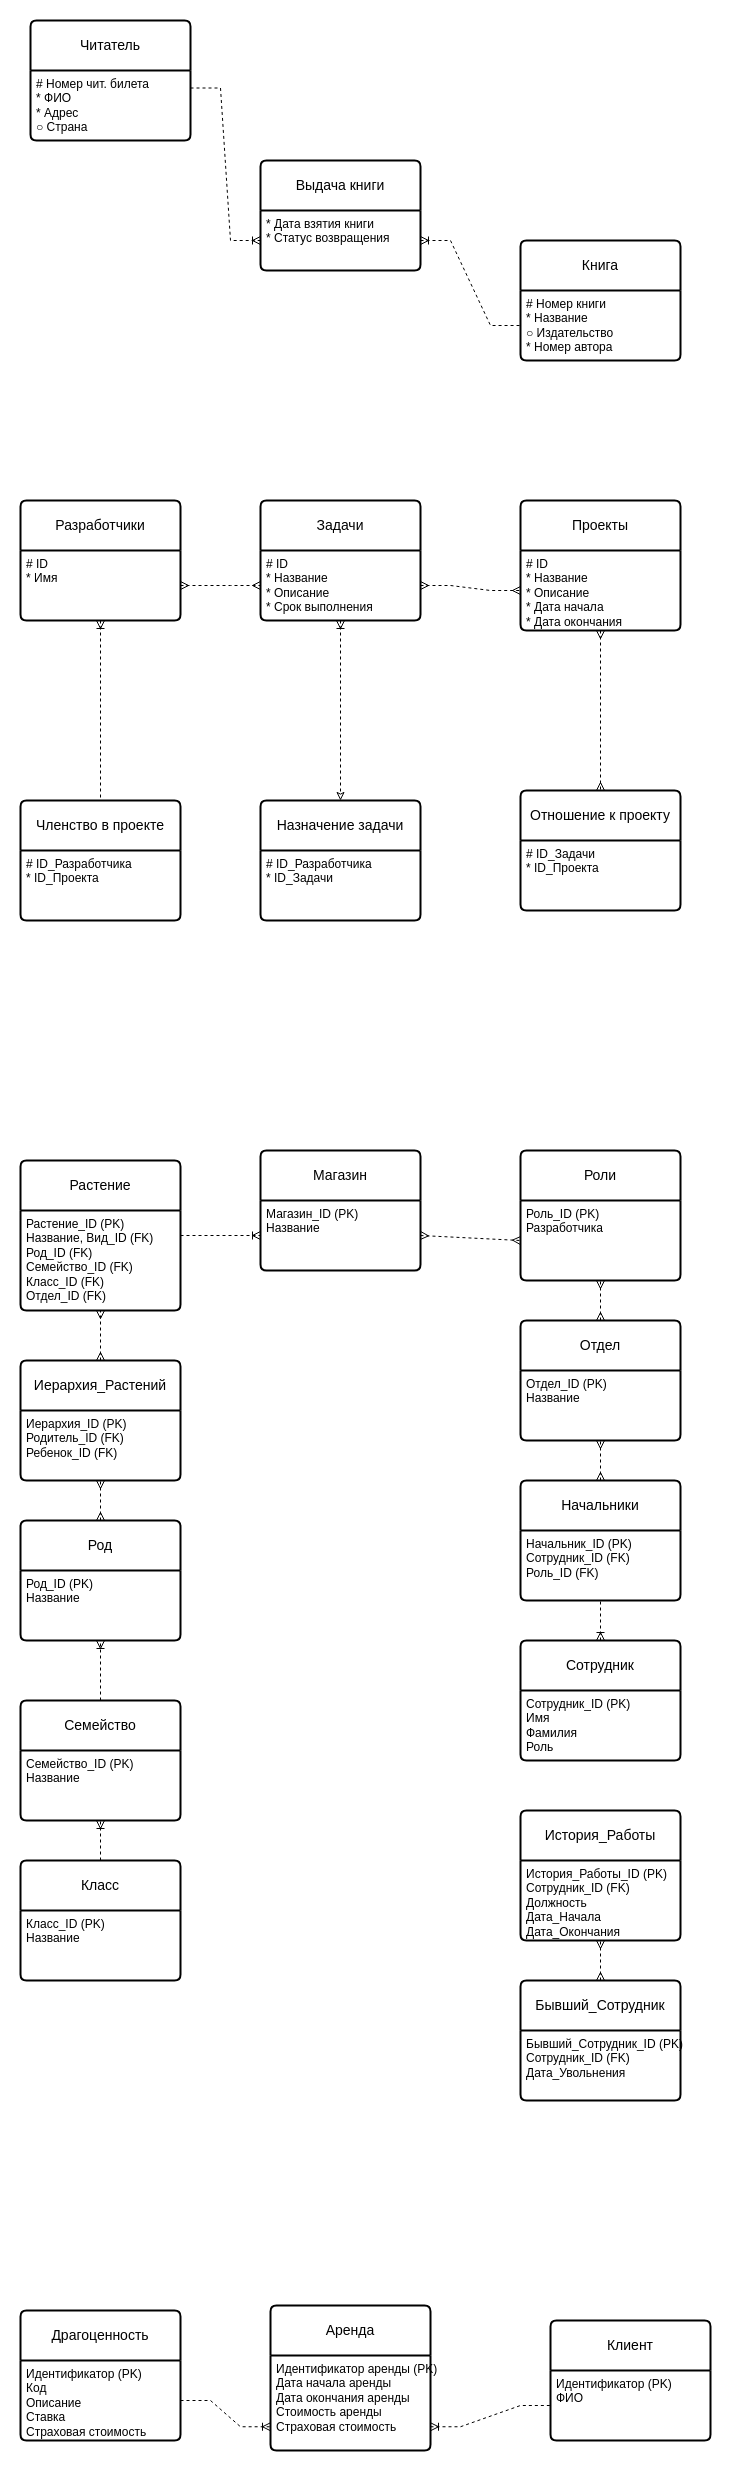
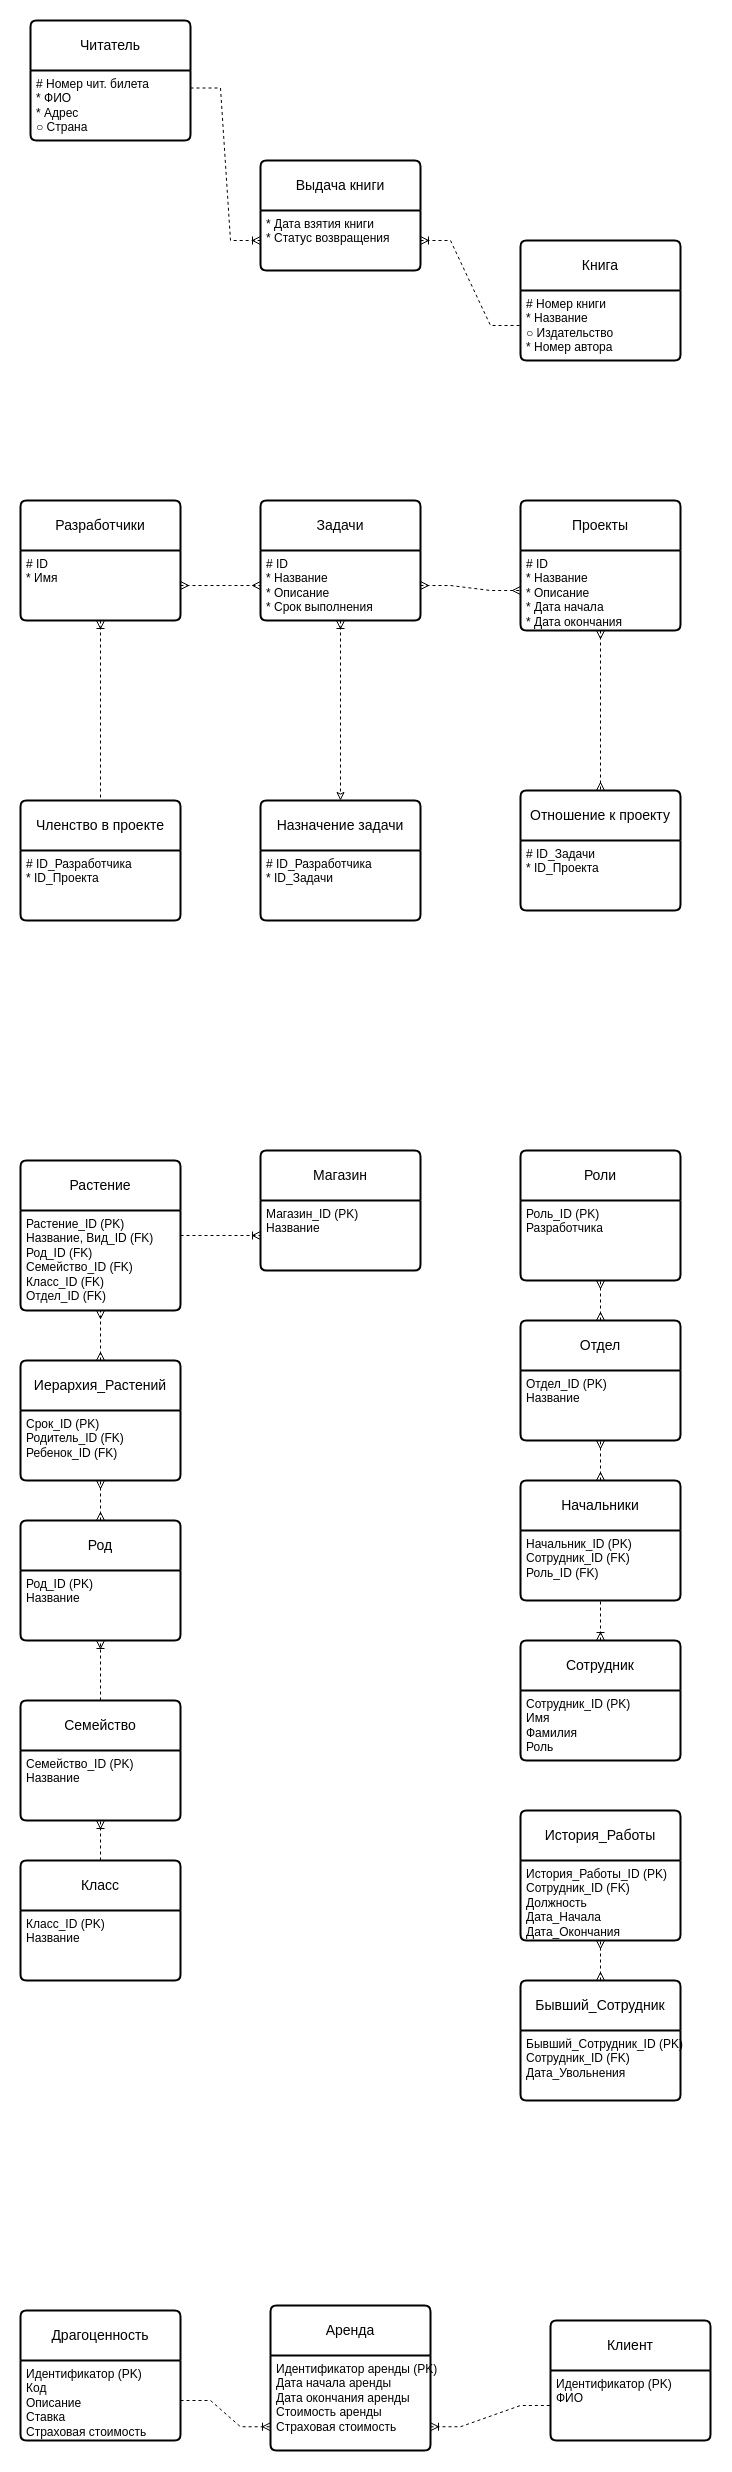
edge "Магазин_ID (PK) Название" -- "Роль_ID (PK) Разработчика": removed
node "Иерархия_ID (PK) Родитель_ID (FK) Ребенок_ID (FK)": label "Иерархия_ID (PK) Родитель_ID (FK) Ребенок_ID (FK)" -> "Срок_ID (PK) Родитель_ID (FK) Ребенок_ID (FK)"
